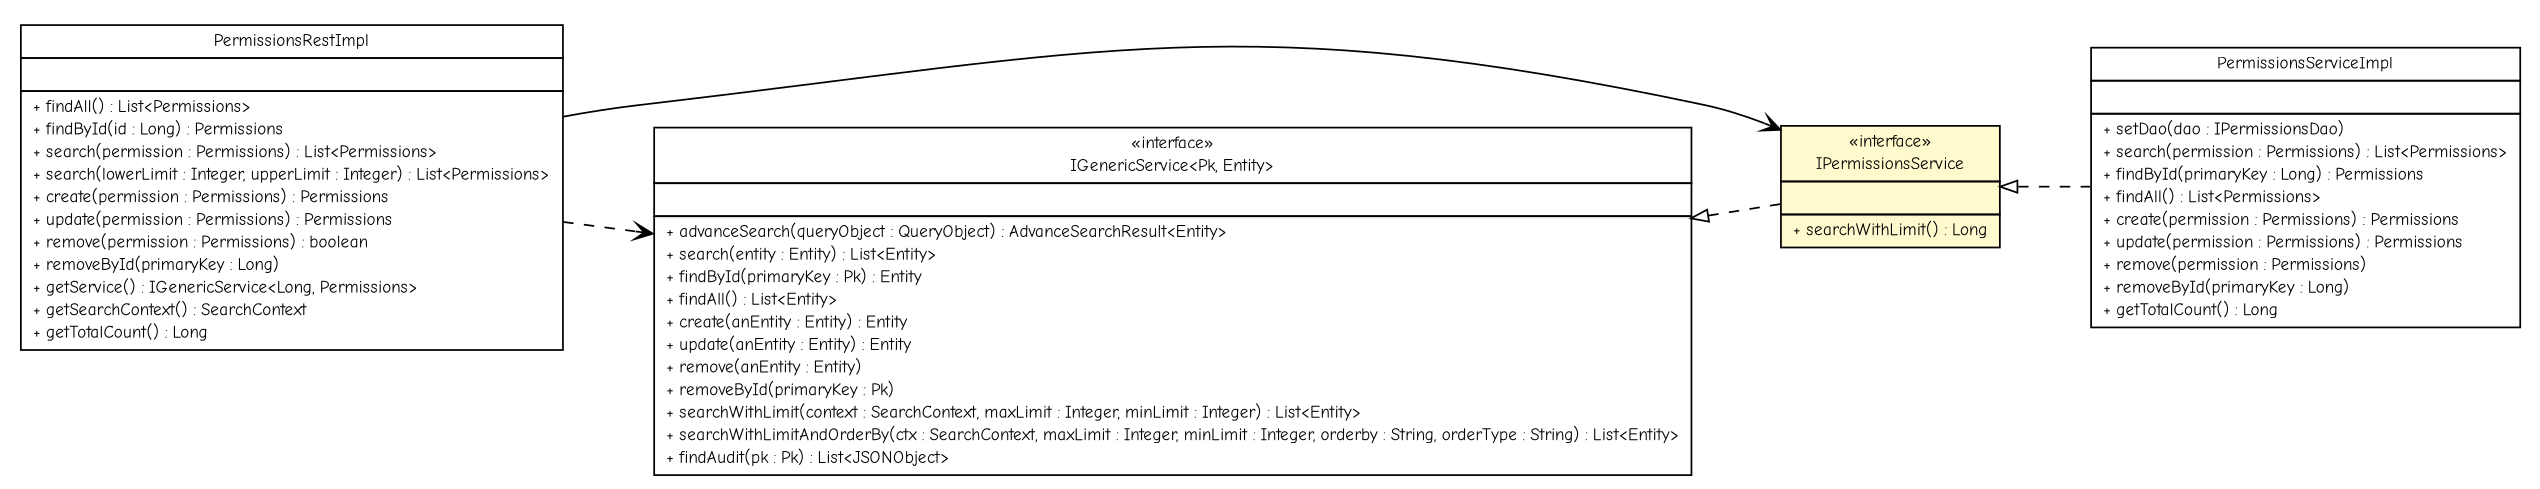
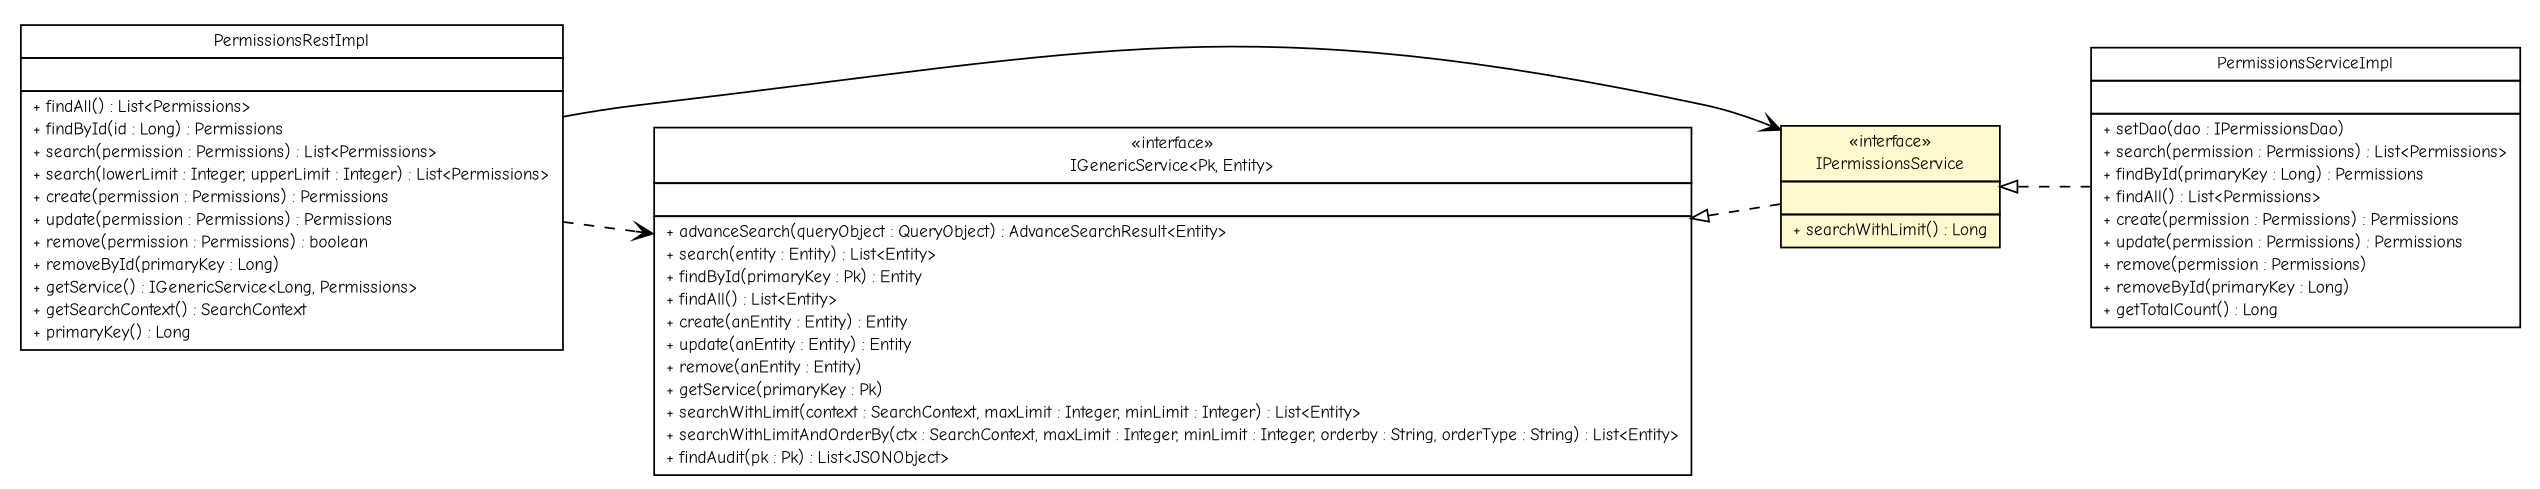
node "PermissionsRestImpl": text "+ getTotalCount() : Long" -> "+ primaryKey() : Long"
node "IGenericService<Pk, Entity>": text "+ removeById(primaryKey : Pk)" -> "+ getService(primaryKey : Pk)"
